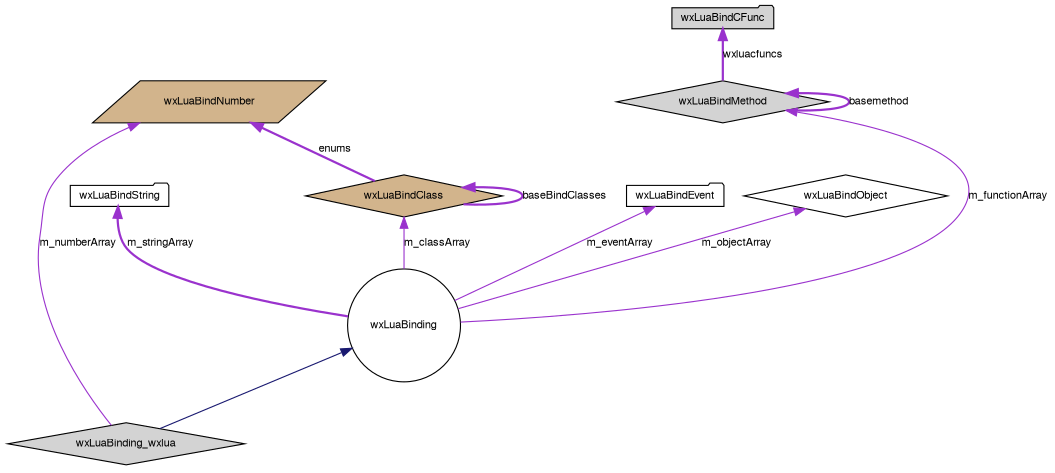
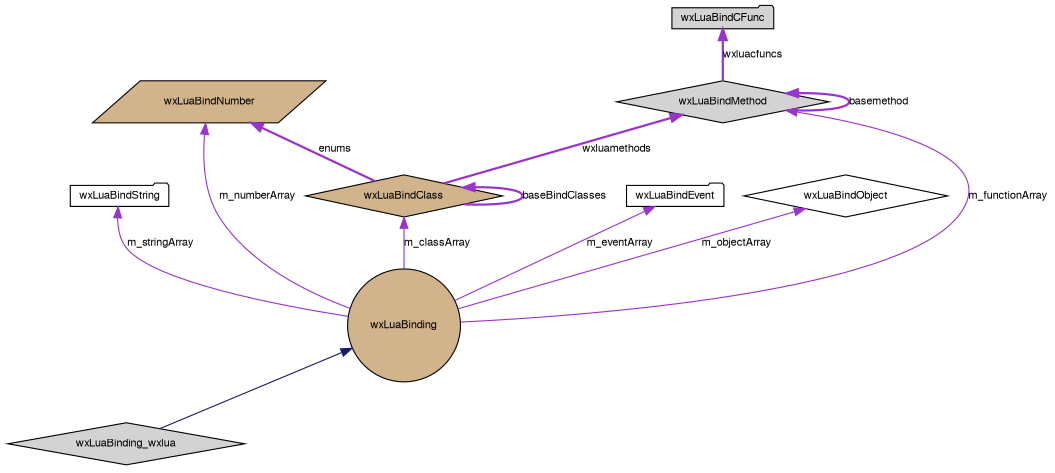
edge "wxLuaBindClass" -> "wxLuaBindMethod": added, label "wxluamethods"
edge "wxLuaBinding_wxlua" -> "wxLuaBindNumber": now "wxLuaBinding" -> "wxLuaBindNumber"
edge "wxLuaBinding" -> "wxLuaBindString": style bold -> solid
node "wxLuaBinding": fillcolor white -> tan
